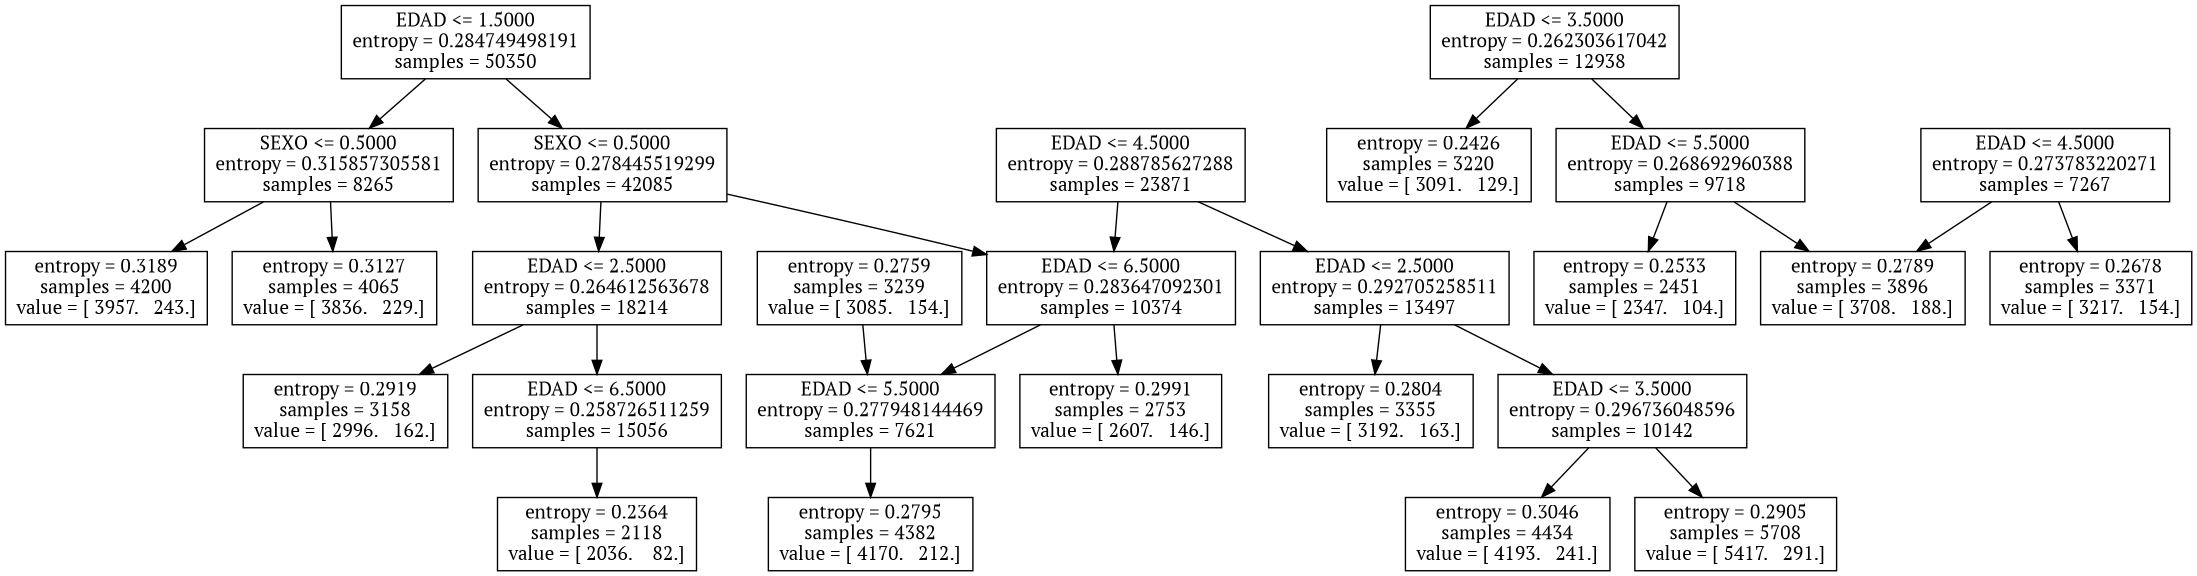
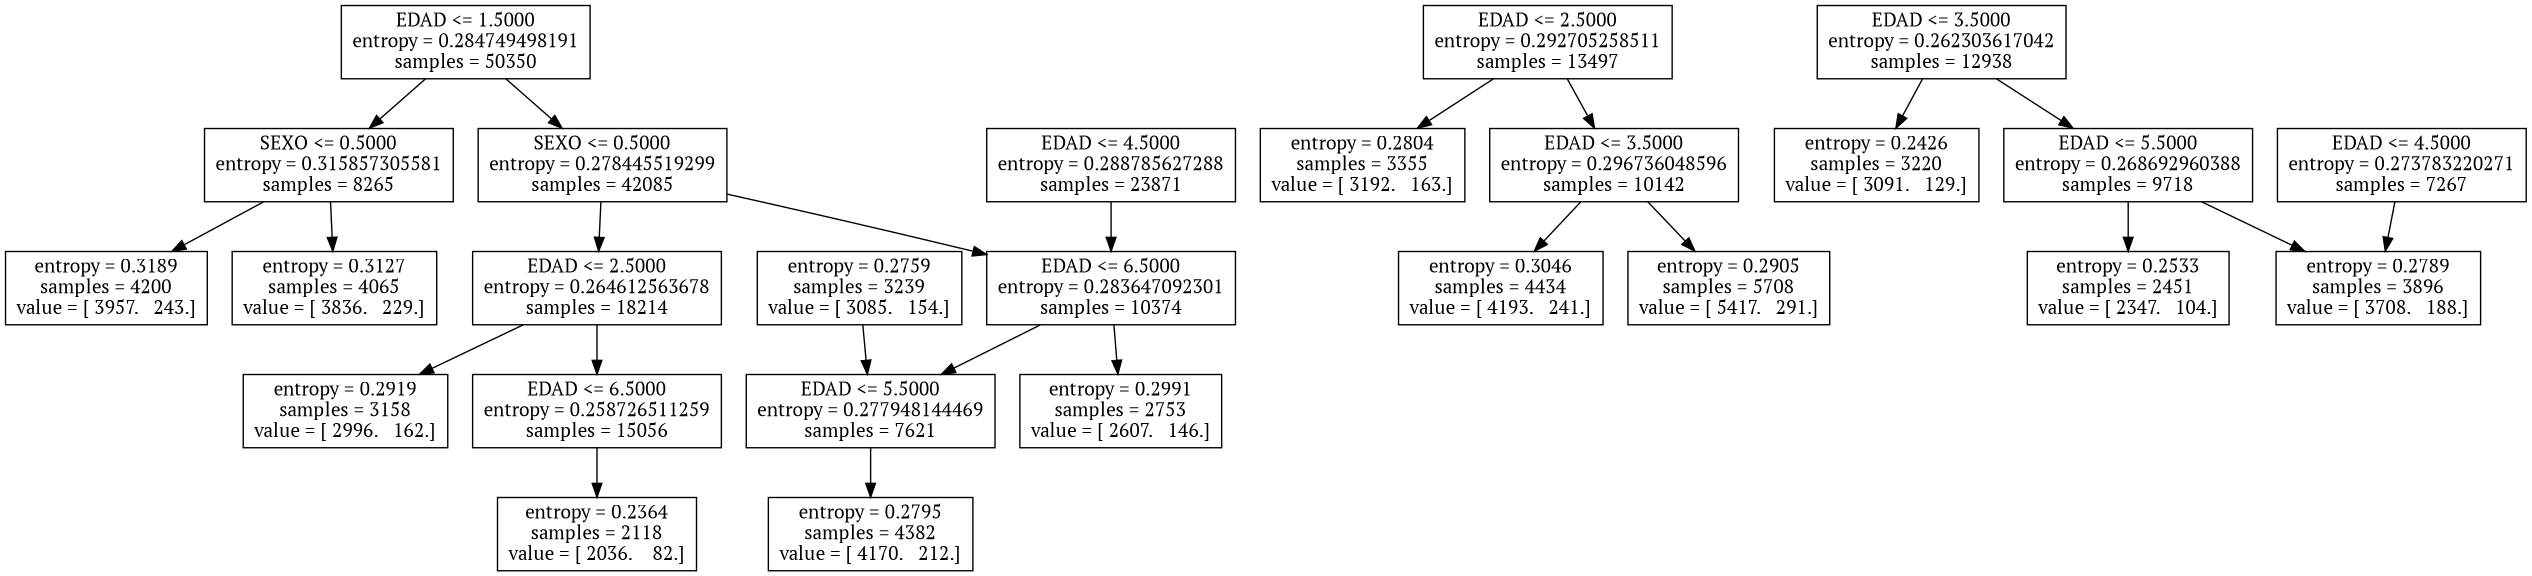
edge "EDAD <= 4.5000 entropy = 0.288785627288 samples = 23871" -> "EDAD <= 2.5000 entropy = 0.292705258511 samples = 13497": removed
node "entropy = 0.2678 samples = 3371 value = [ 3217.   154.]": removed
